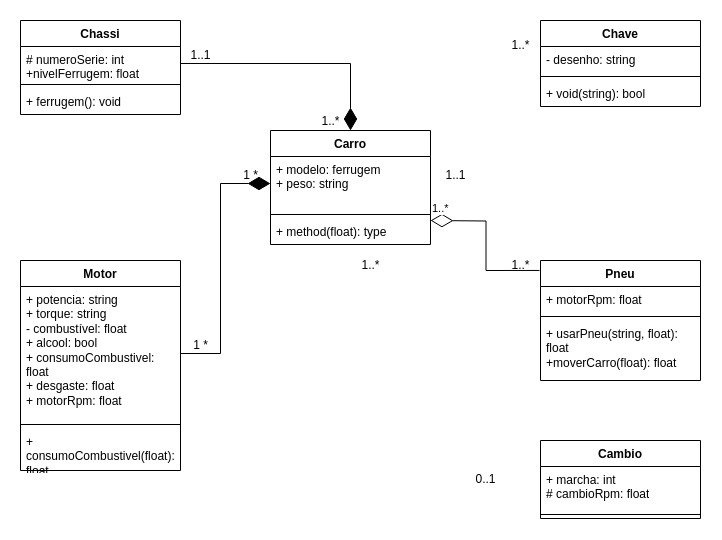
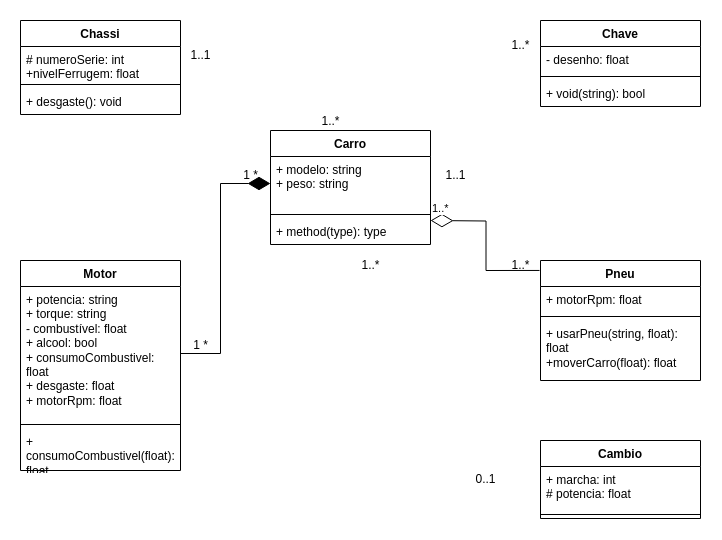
node "- desenho: string": label "- desenho: string" -> "- desenho: float"
edge "# numeroSerie: int +nivelFerrugem: float" -> "Carro": removed
node "+ ferrugem(): void": label "+ ferrugem(): void" -> "+ desgaste(): void"
node "+ modelo: ferrugem + peso: string": label "+ modelo: ferrugem + peso: string" -> "+ modelo: string + peso: string"
node "+ method(float): type": label "+ method(float): type" -> "+ method(type): type"
node "+ marcha: int # cambioRpm: float": label "+ marcha: int # cambioRpm: float" -> "+ marcha: int # potencia: float"
